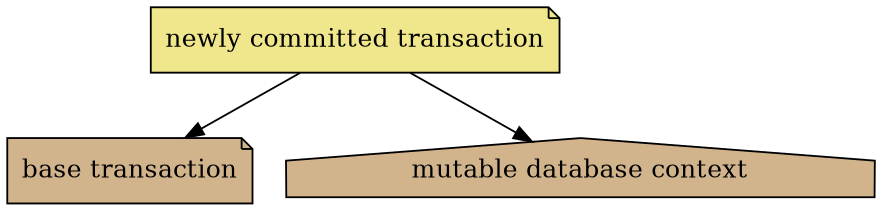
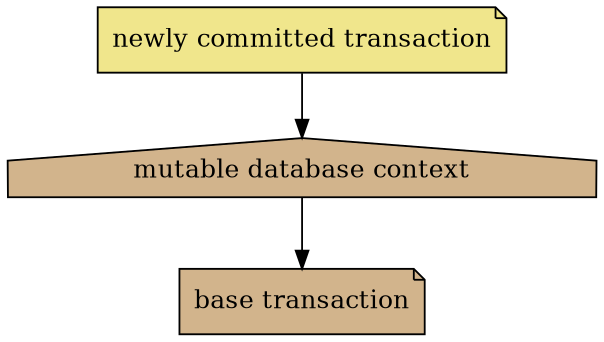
edge "newly committed transaction" -> "base transaction": now "mutable database context" -> "base transaction"
